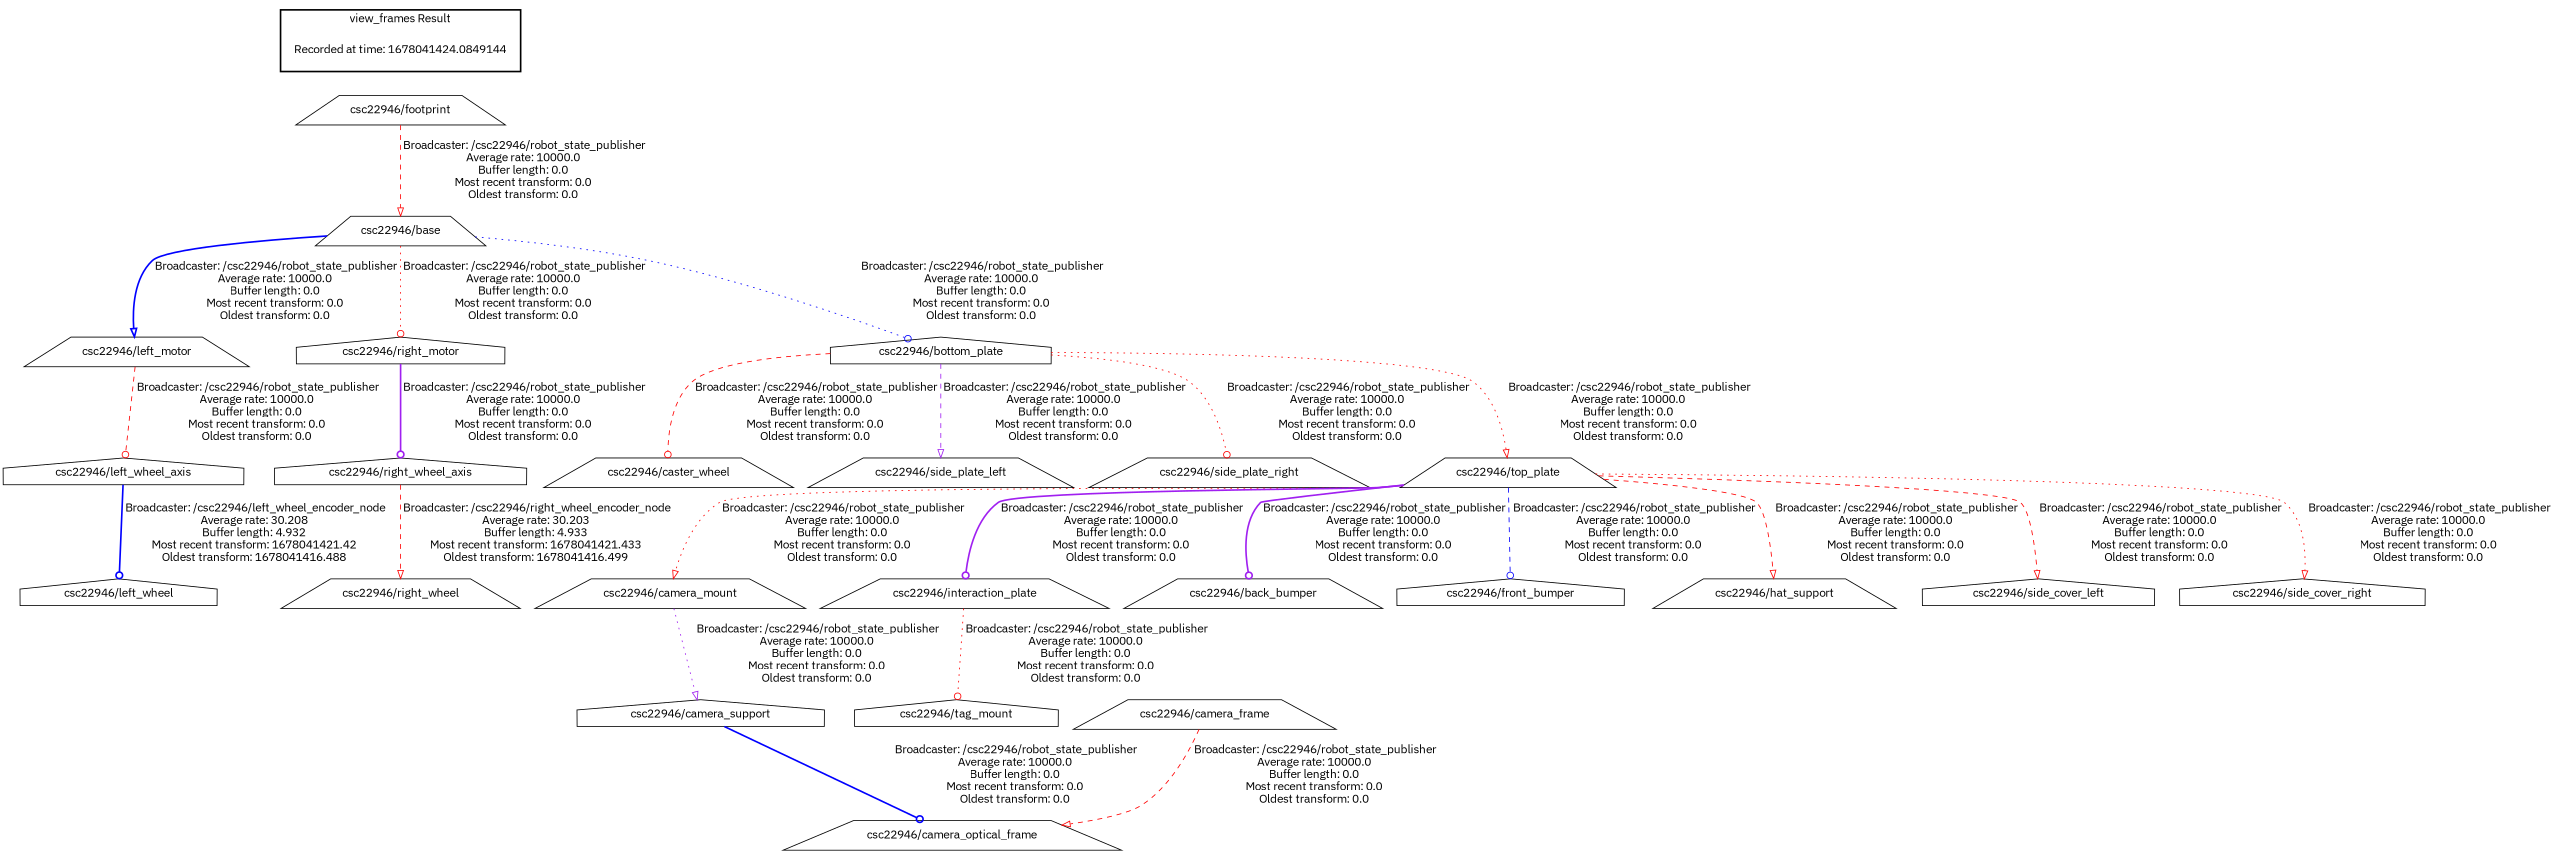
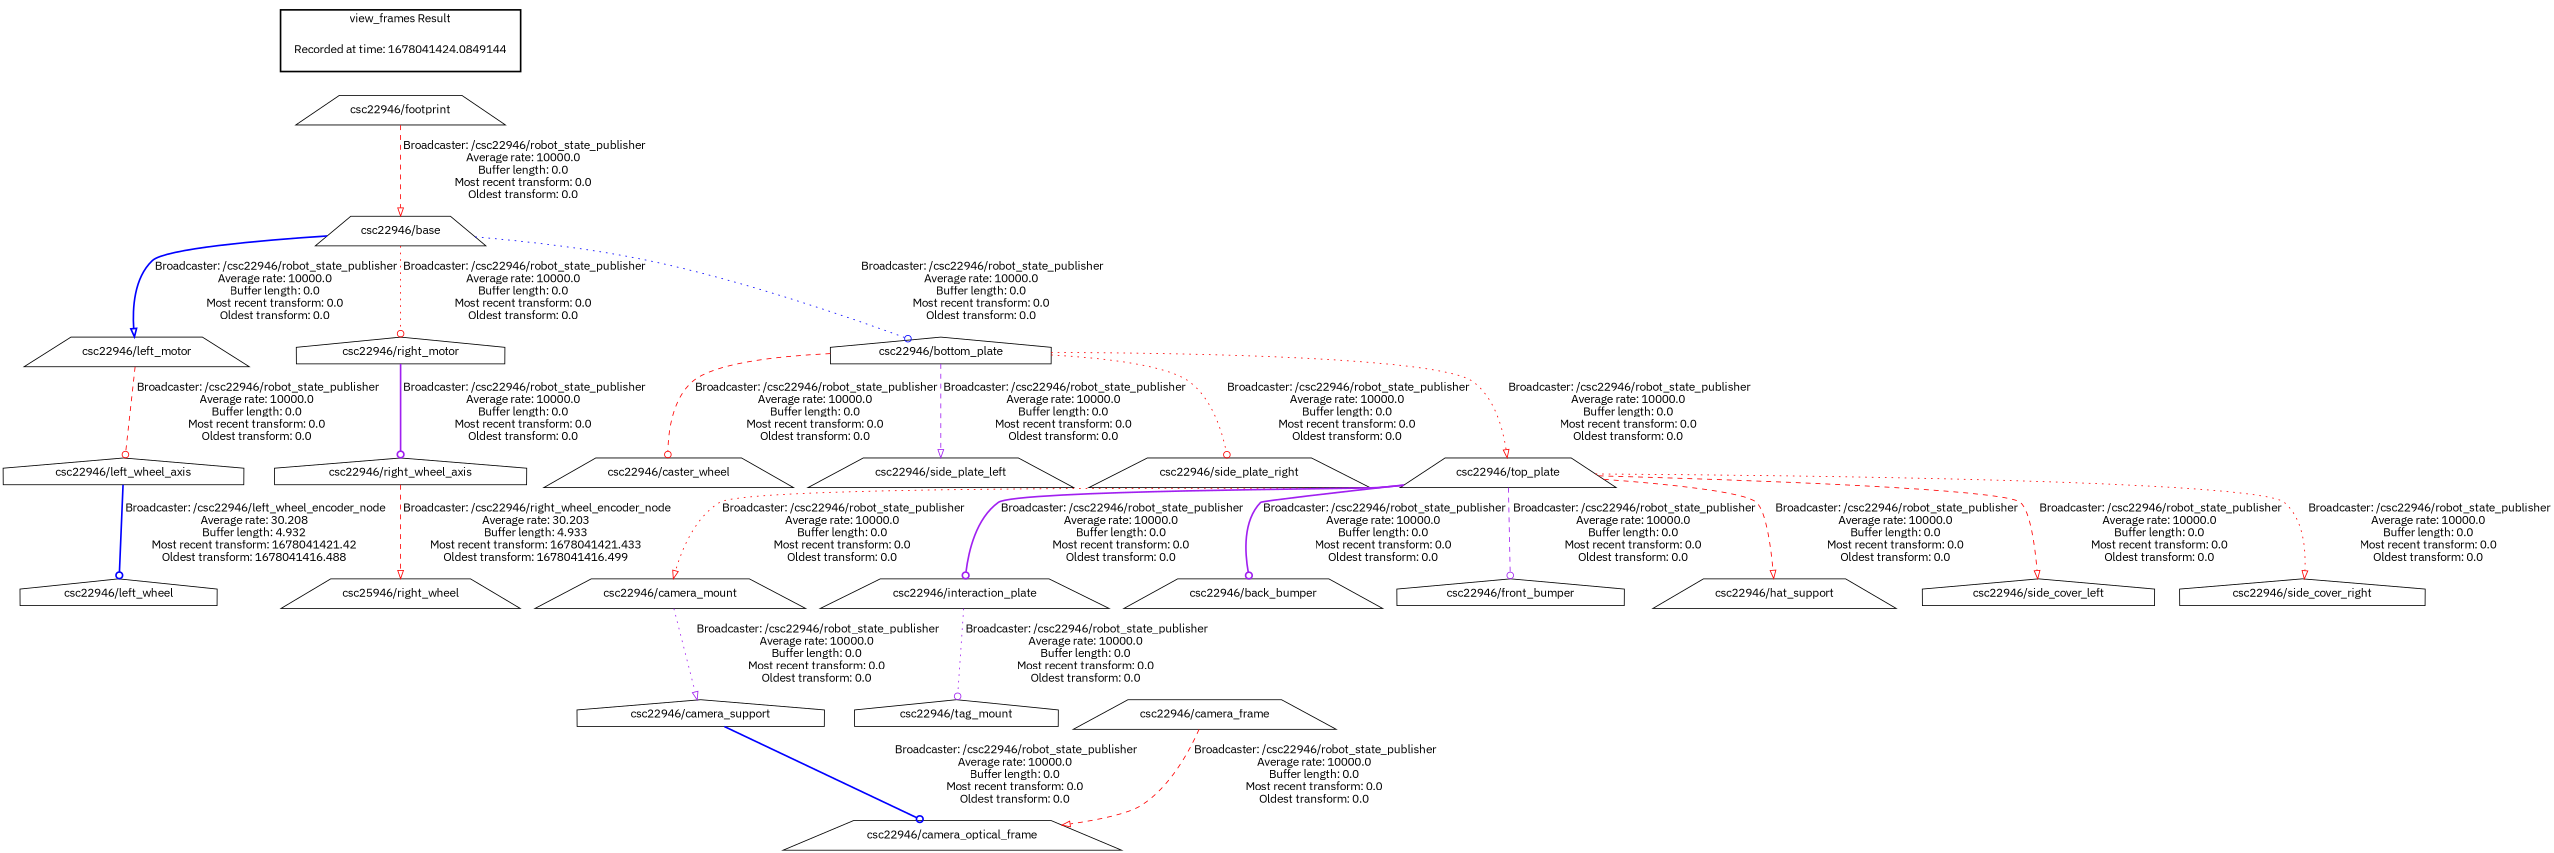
edge "csc22946/top_plate" -> "csc22946/front_bumper": color blue -> purple
node "csc22946/right_wheel": label "csc22946/right_wheel" -> "csc25946/right_wheel"
edge "csc22946/interaction_plate" -> "csc22946/tag_mount": color red -> purple
